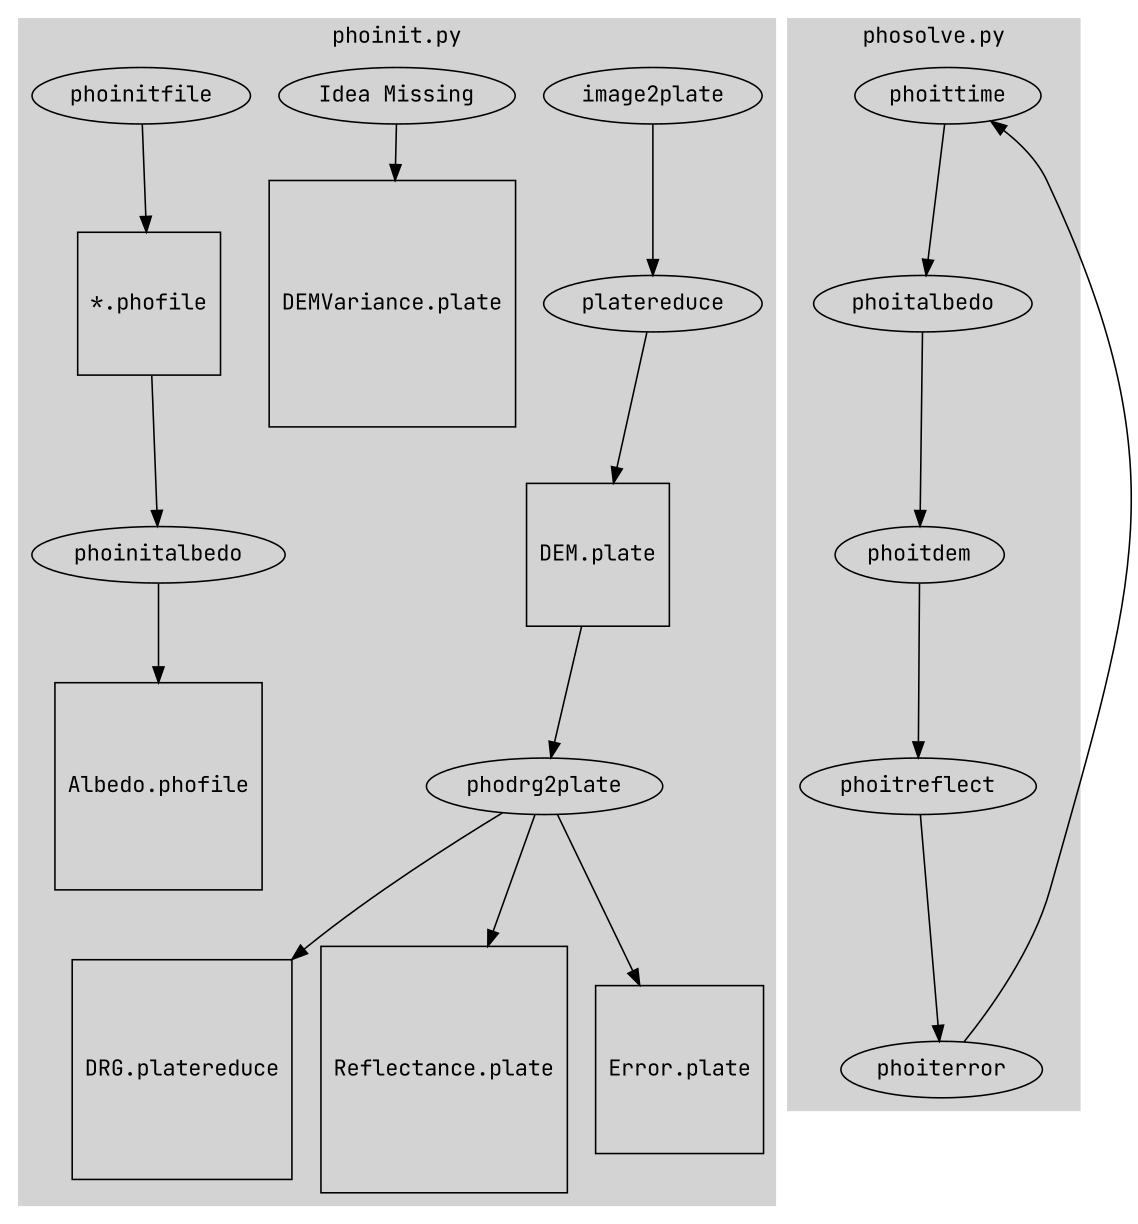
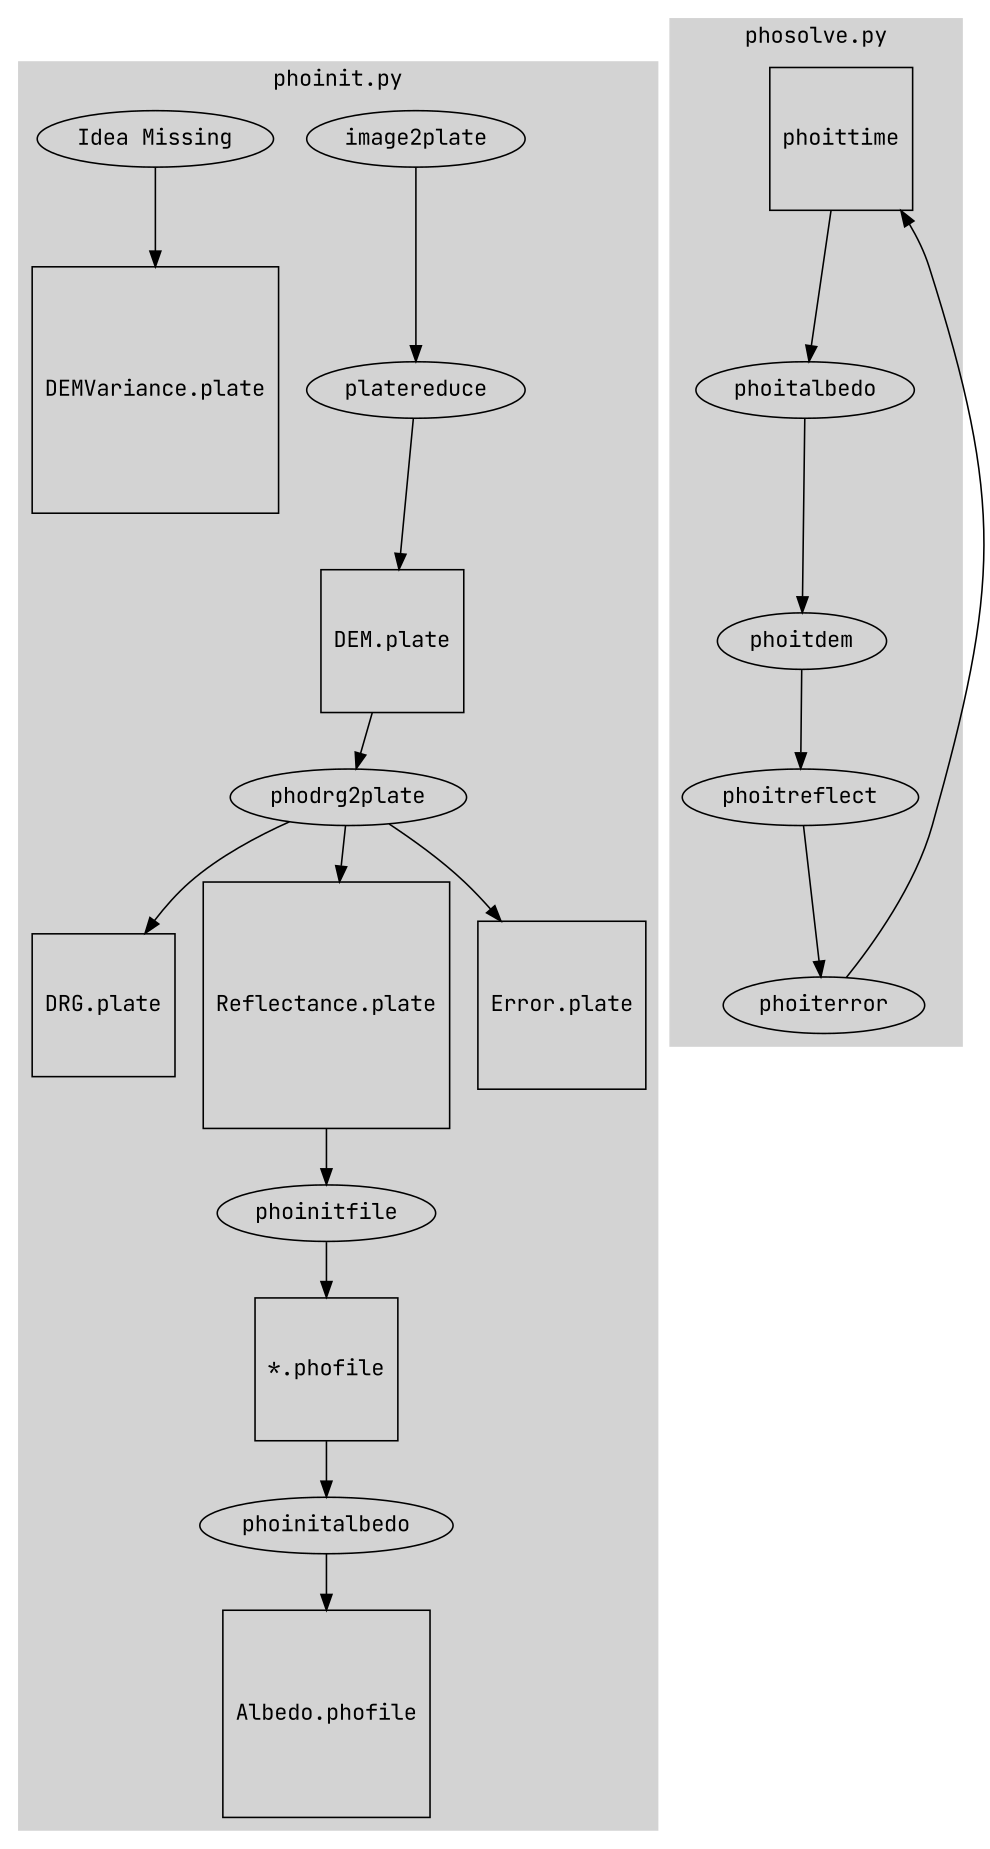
node "phoittime": shape ellipse -> square
node "DRG.platereduce": label "DRG.platereduce" -> "DRG.plate"
edge "Reflectance.plate" -> "phoinitfile": added
